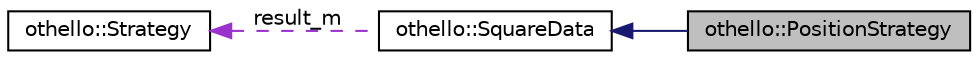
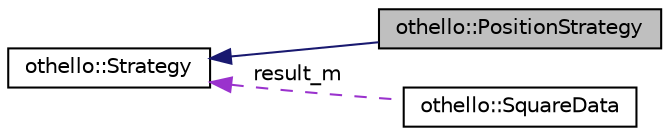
edge "othello::PositionStrategy" -> "othello::SquareData": now "othello::PositionStrategy" -> "othello::Strategy"
